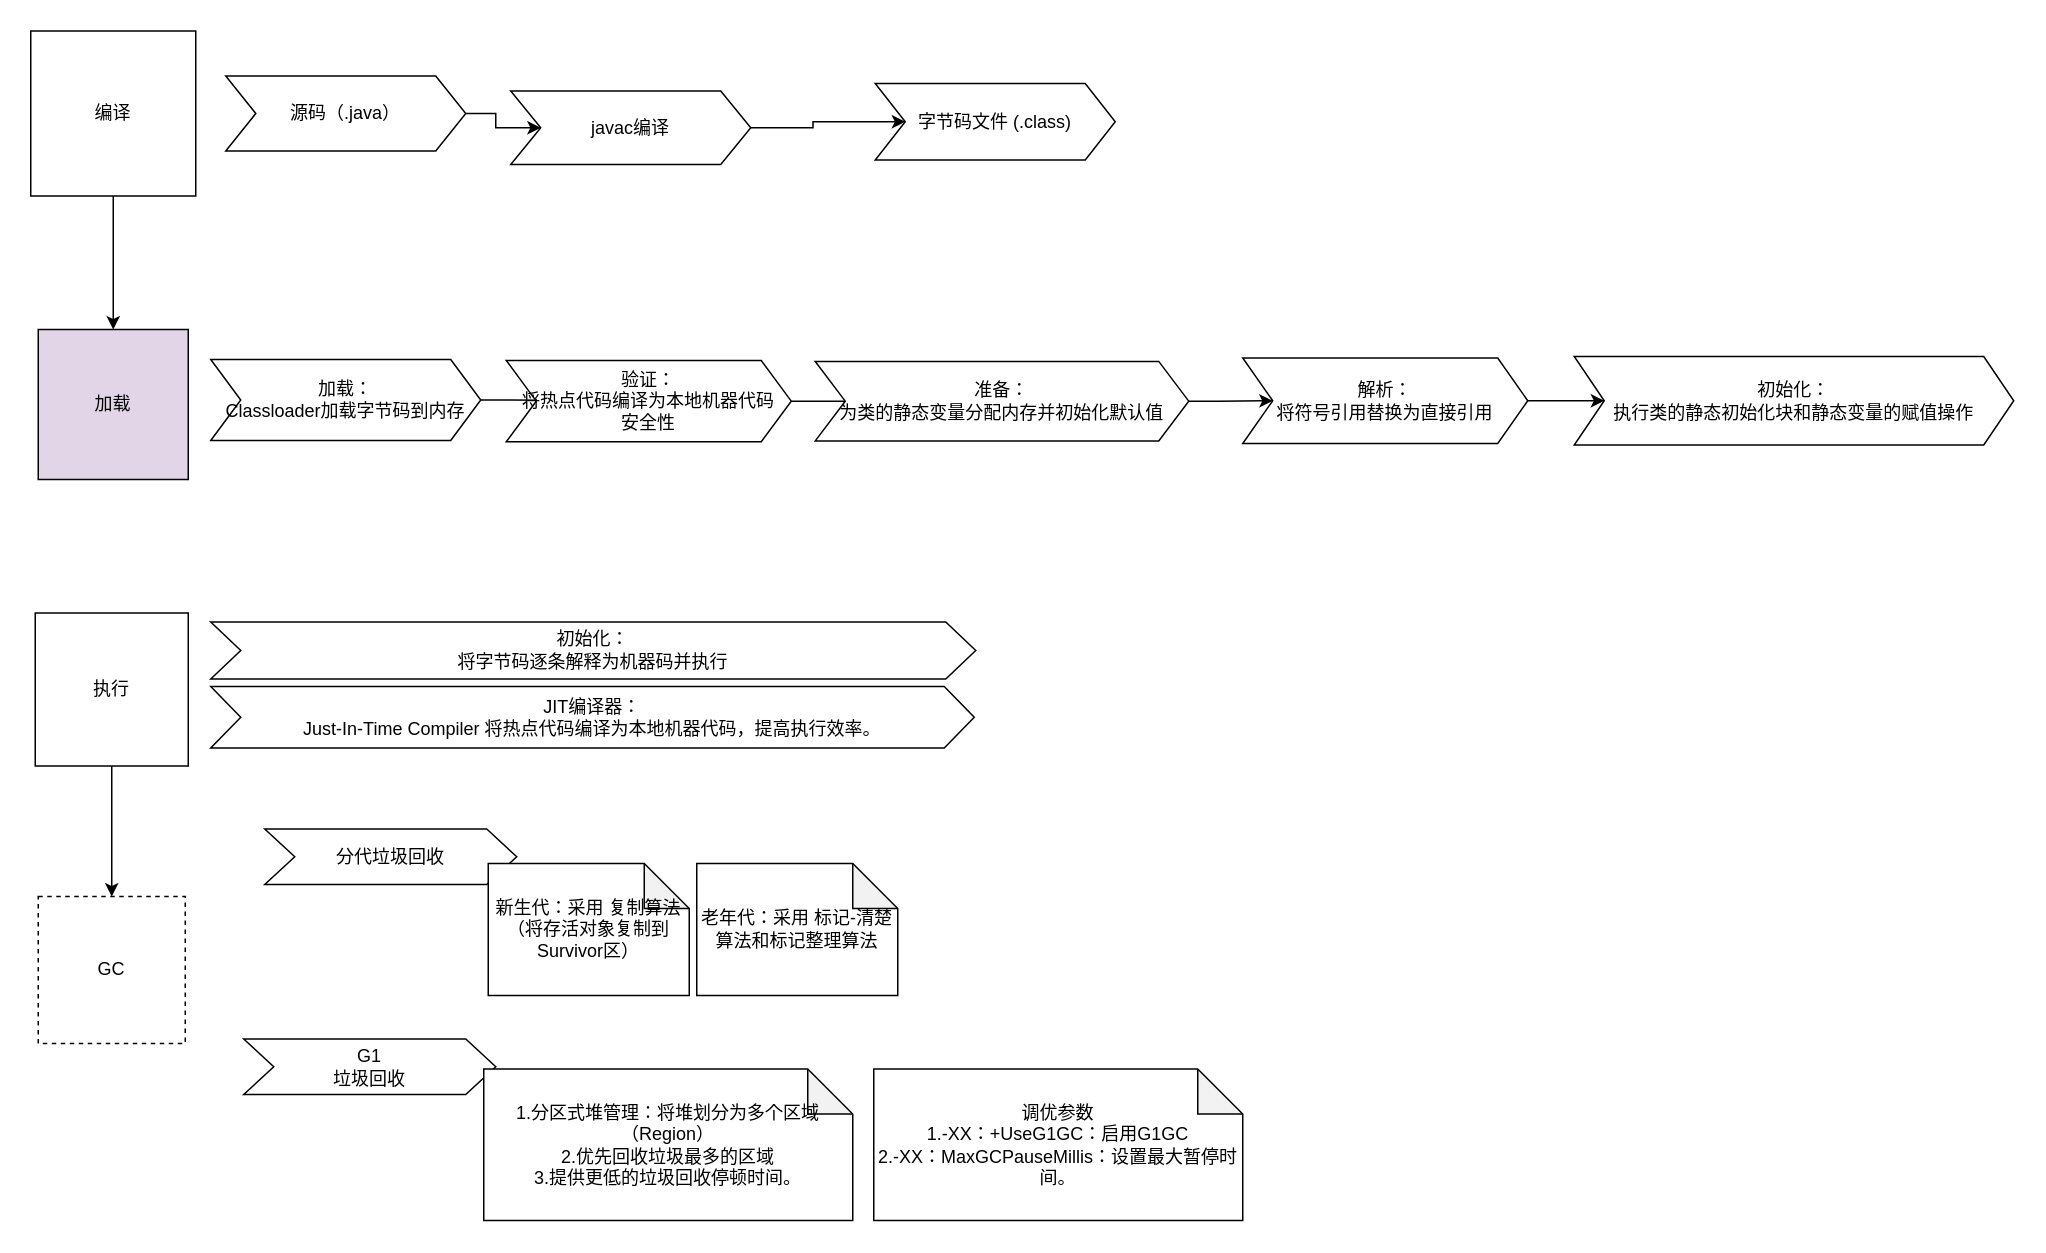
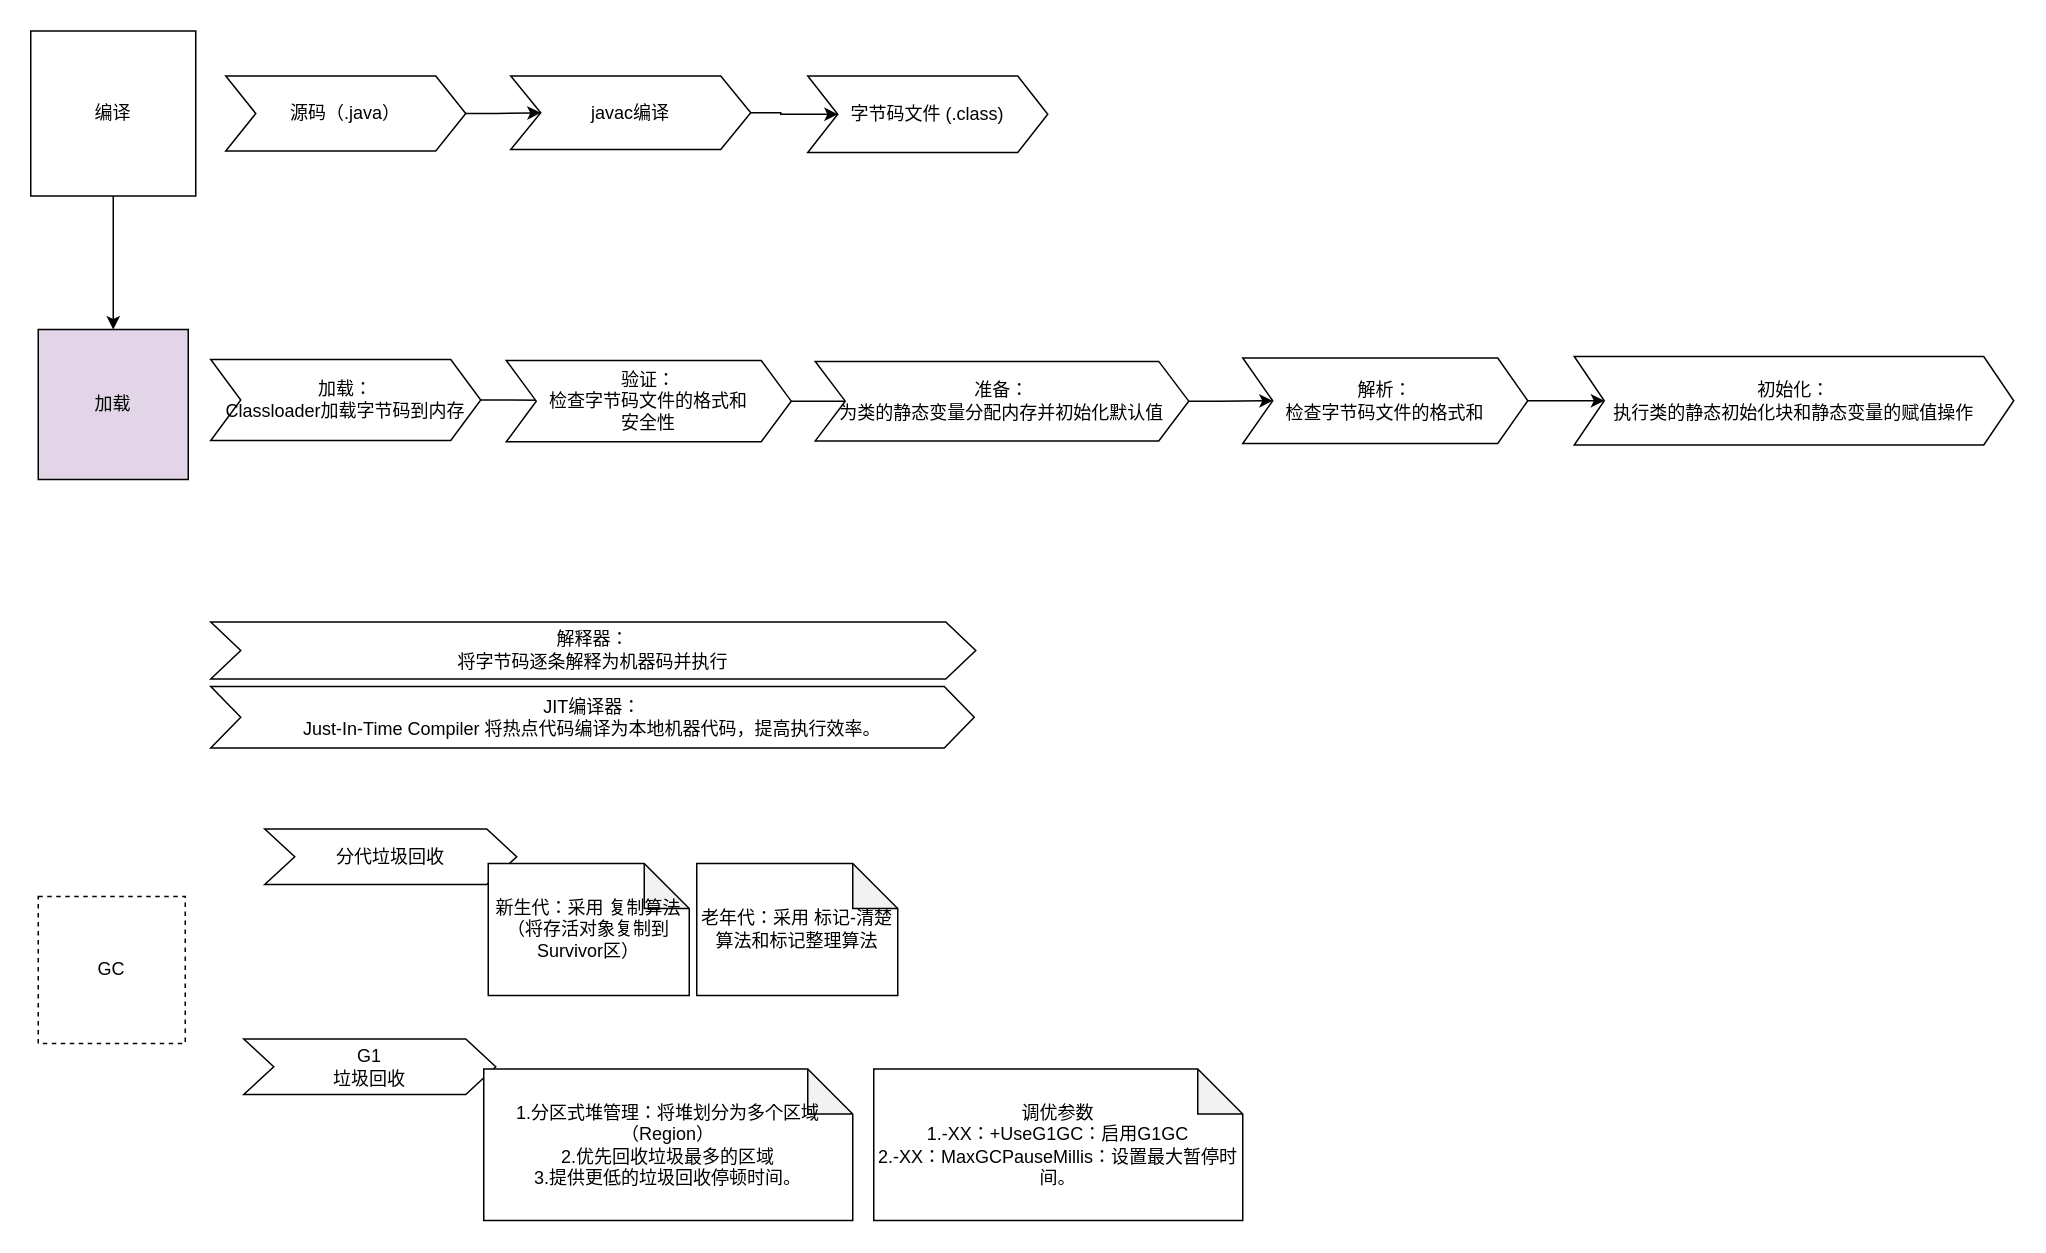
node "字节码文件 (.class)": moved (995, 122) -> (928, 114)
node "javac编译": moved (631, 128) -> (631, 113)
node "验证： 将热点代码编译为本地机器代码 安全性": label "验证： 将热点代码编译为本地机器代码 安全性" -> "验证： 检查字节码文件的格式和 安全性"
node "解析： 将符号引用替换为直接引用": label "解析： 将符号引用替换为直接引用" -> "解析： 检查字节码文件的格式和"
node "初始化： 将字节码逐条解释为机器码并执行": label "初始化： 将字节码逐条解释为机器码并执行" -> "解释器： 将字节码逐条解释为机器码并执行"
node "执行": removed
edge "执行" -> "GC": removed
